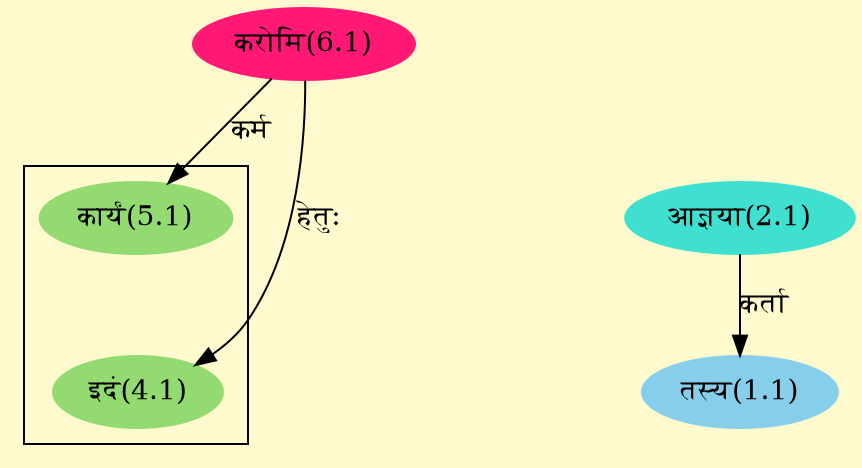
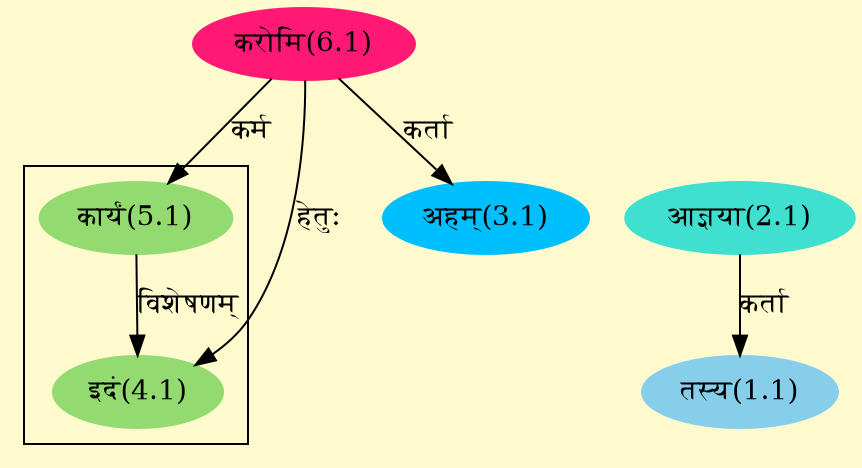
node "अहम्(3.1)": added
edge "कार्यं(5.1)" -> "इदं(4.1)": added, label "विशेषणम्"
